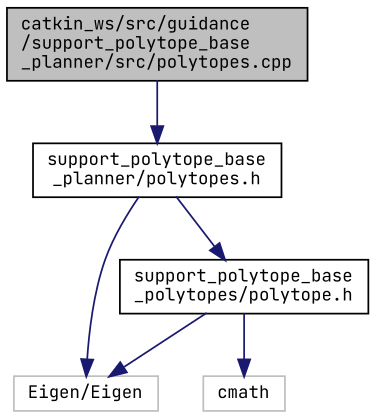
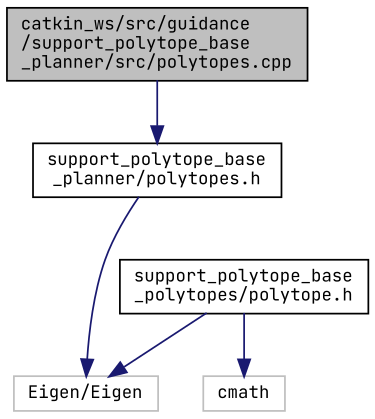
edge "support_polytope_base _planner/polytopes.h" -> "support_polytope_base _polytopes/polytope.h": removed
